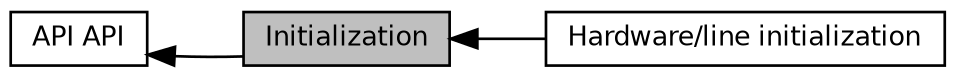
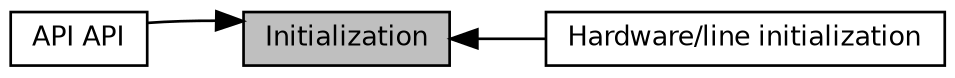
edge "Initialization" -> "API API": reversed
